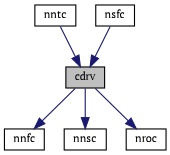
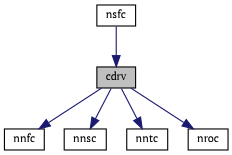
edge "nntc" -> "cdrv": reversed
